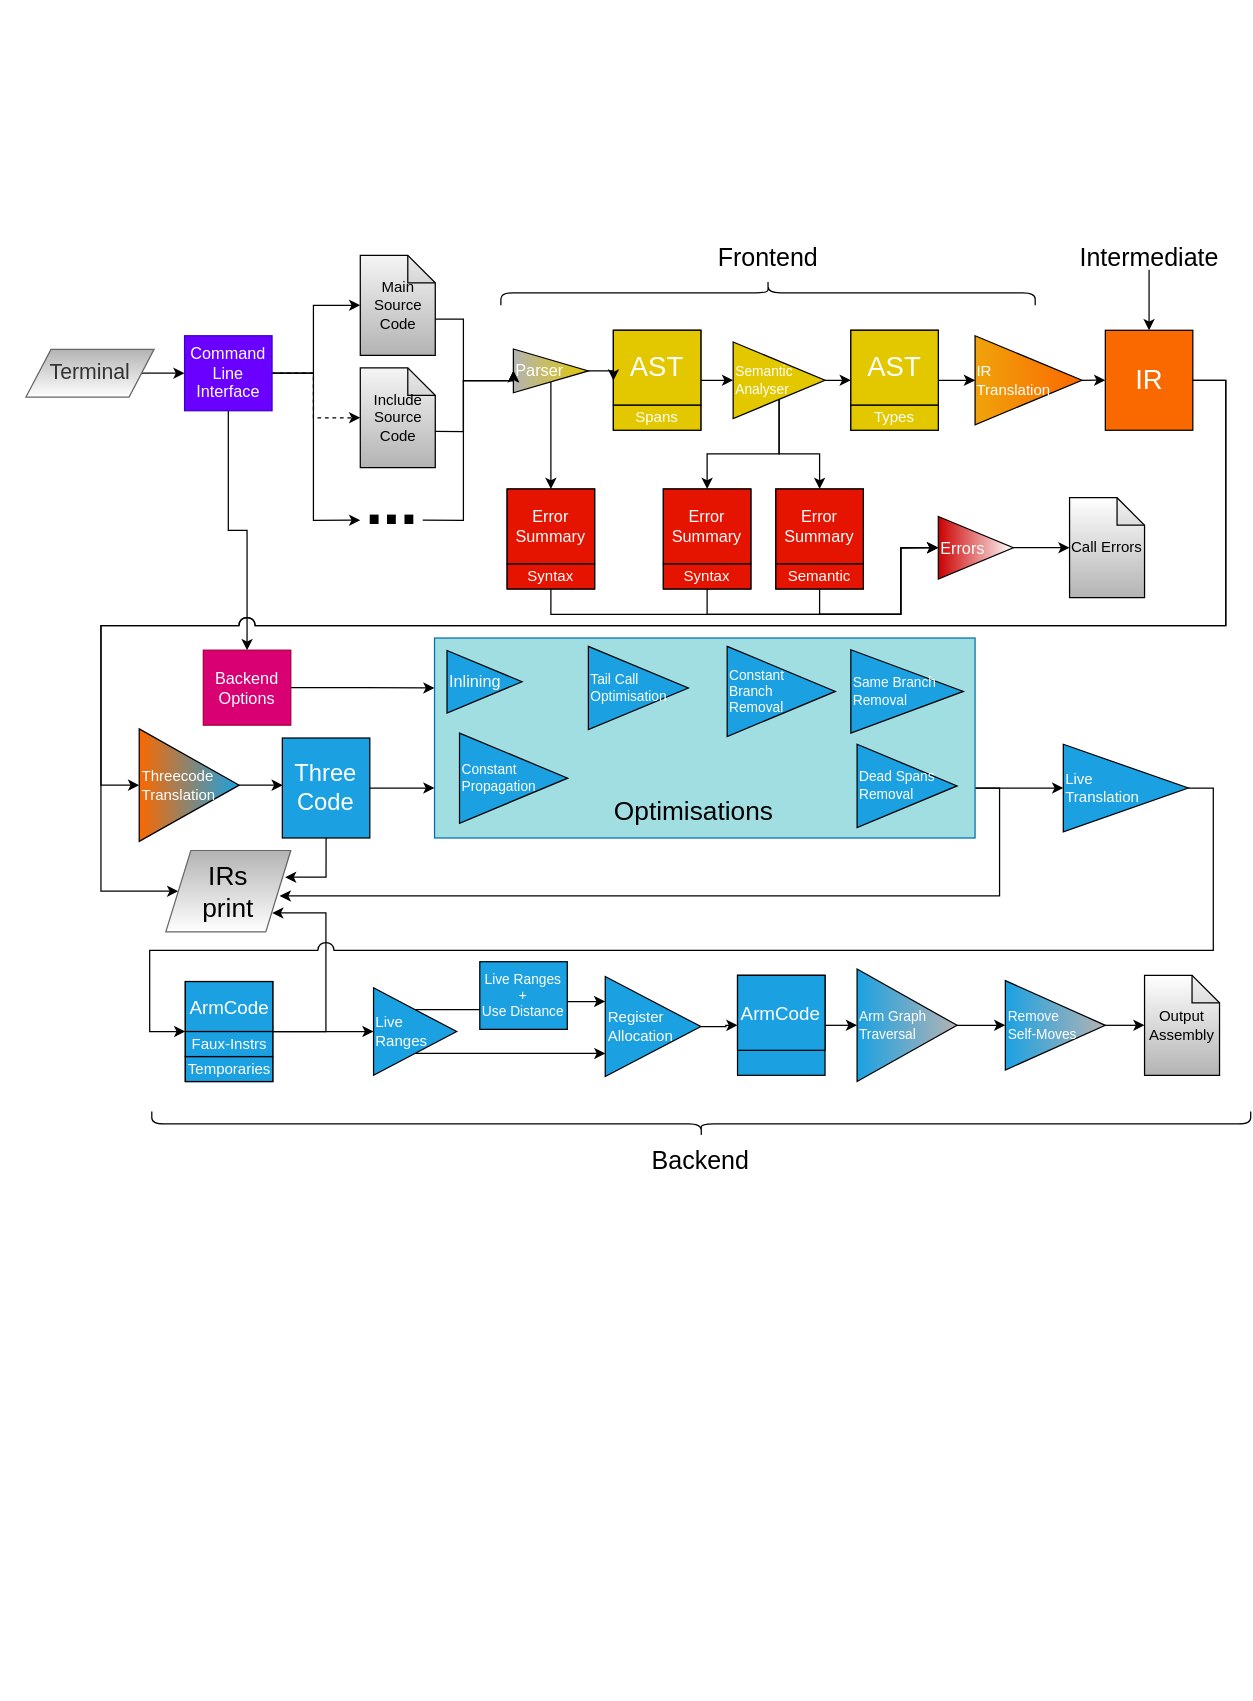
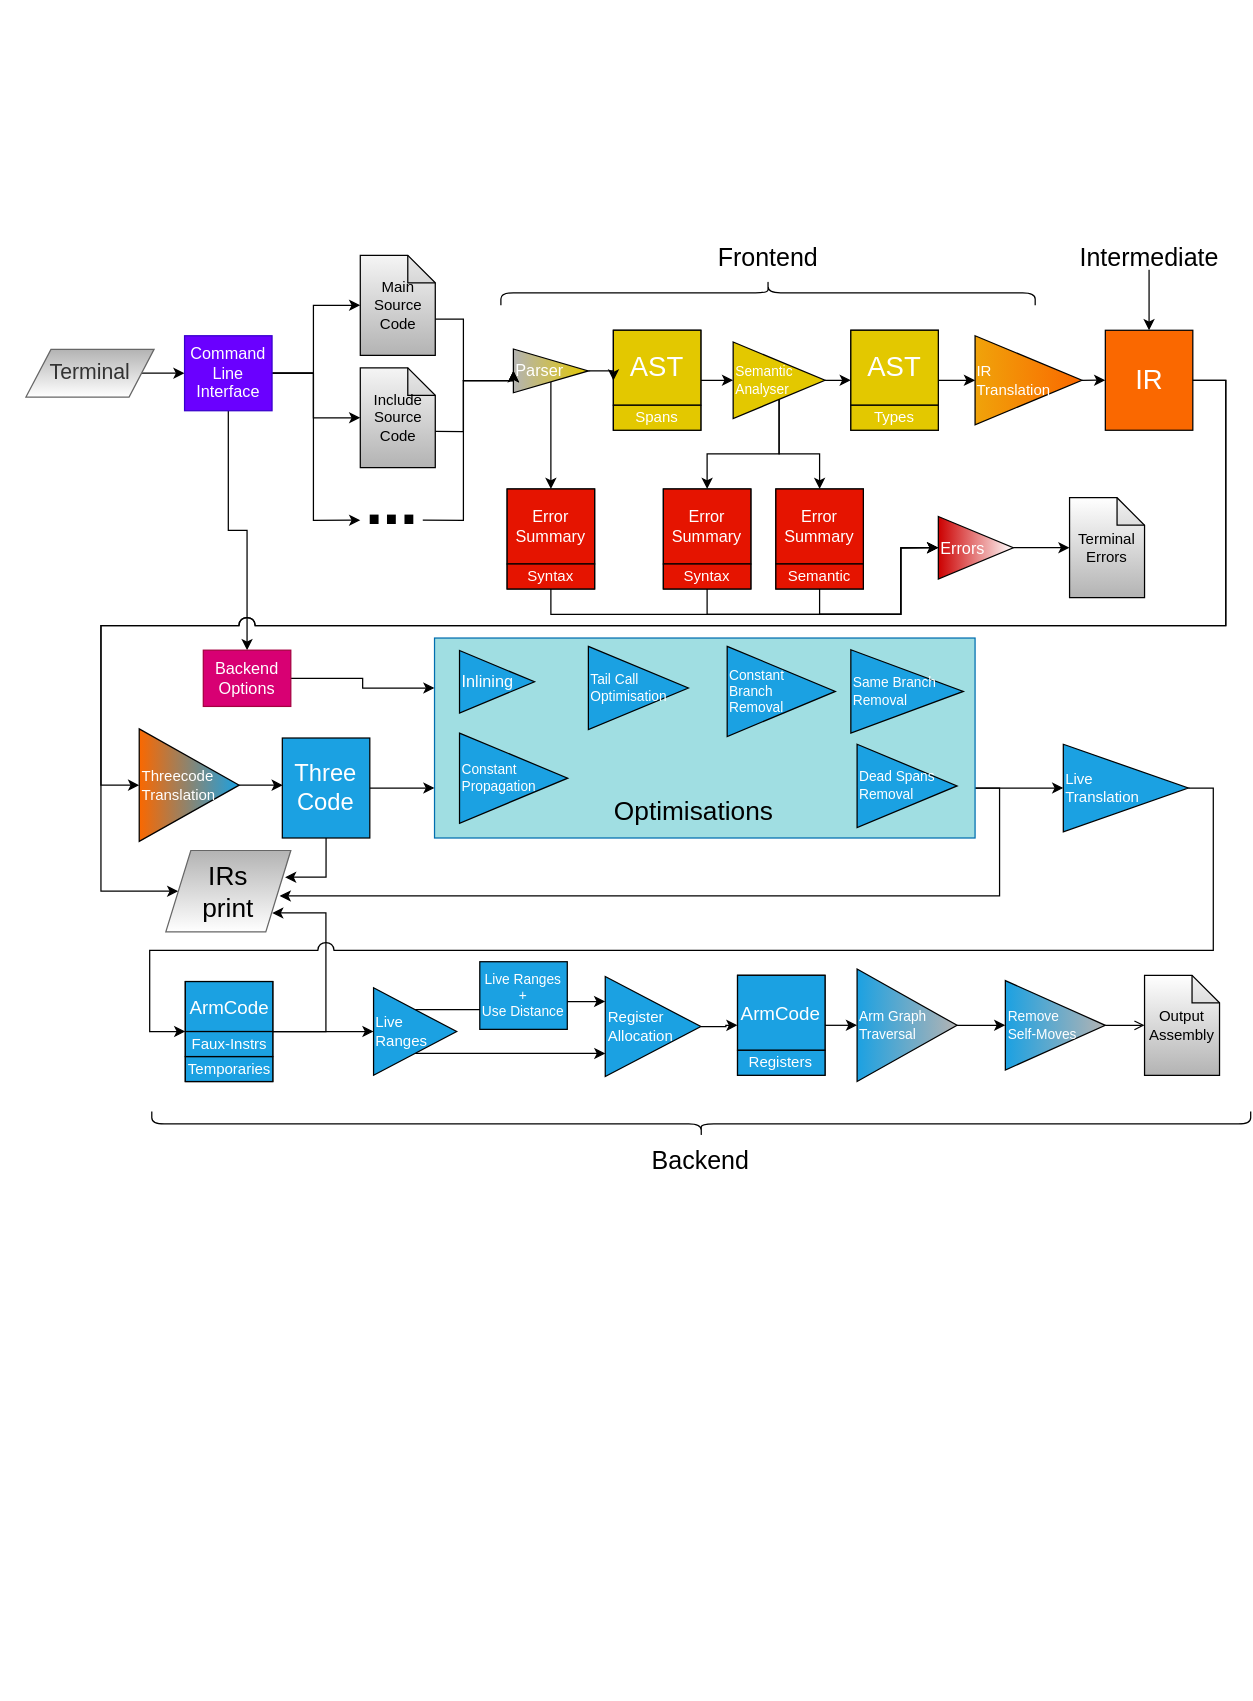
edge "Command Line Interface" -> "Include Source Code": style dashed -> solid
node "Call Errors": label "Call Errors" -> "Terminal Errors"
node "Inlining": moved (484, 682) -> (497, 682)
node "Backend Options": size 88x75 -> 88x56
edge "Remove Self-Moves" -> "Output Assembly": arrowhead classic -> open
node "Registers": added
